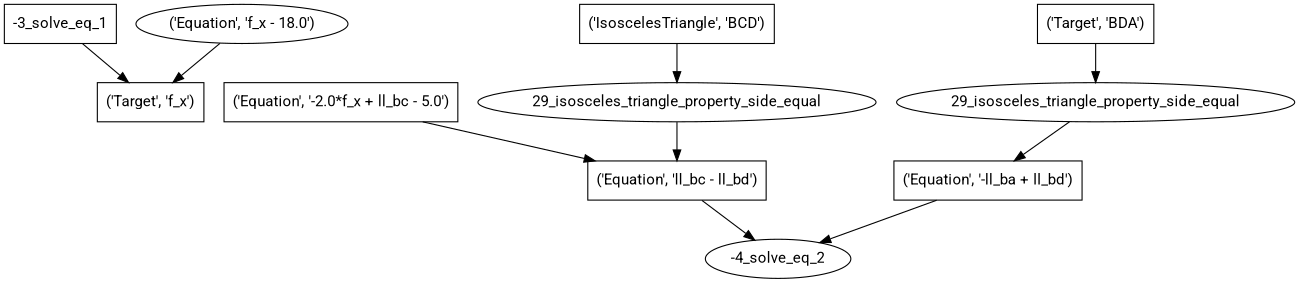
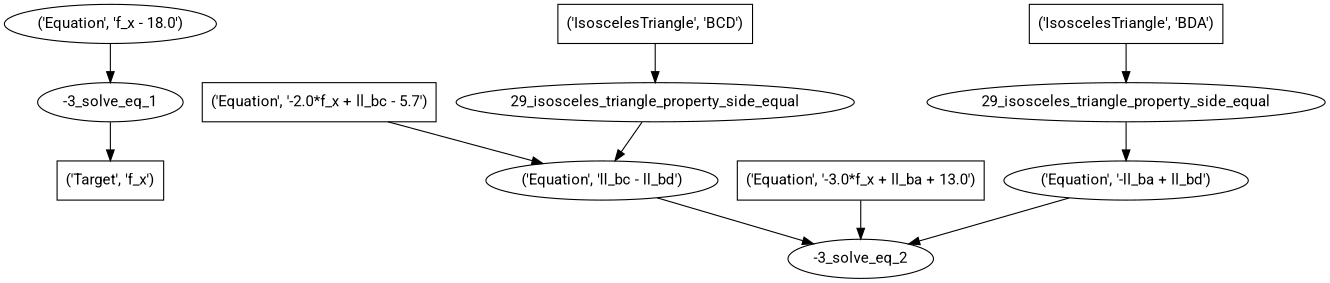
node "-3_solve_eq_1": shape box -> ellipse
node "('Target', 'BDA')": label "('Target', 'BDA')" -> "('IsoscelesTriangle', 'BDA')"
edge "('Equation', 'f_x - 18.0')" -> "('Target', 'f_x')": now "('Equation', 'f_x - 18.0')" -> "-3_solve_eq_1"
node "('Equation', '-2.0*f_x + ll_bc - 5.0')": label "('Equation', '-2.0*f_x + ll_bc - 5.0')" -> "('Equation', '-2.0*f_x + ll_bc - 5.7')"
node "('Equation', 'll_bc - ll_bd')": shape box -> ellipse
node "('Equation', '-3.0*f_x + ll_ba + 13.0')": added
node "('Equation', '-ll_ba + ll_bd')": shape box -> ellipse
node "-4_solve_eq_2": label "-4_solve_eq_2" -> "-3_solve_eq_2"
